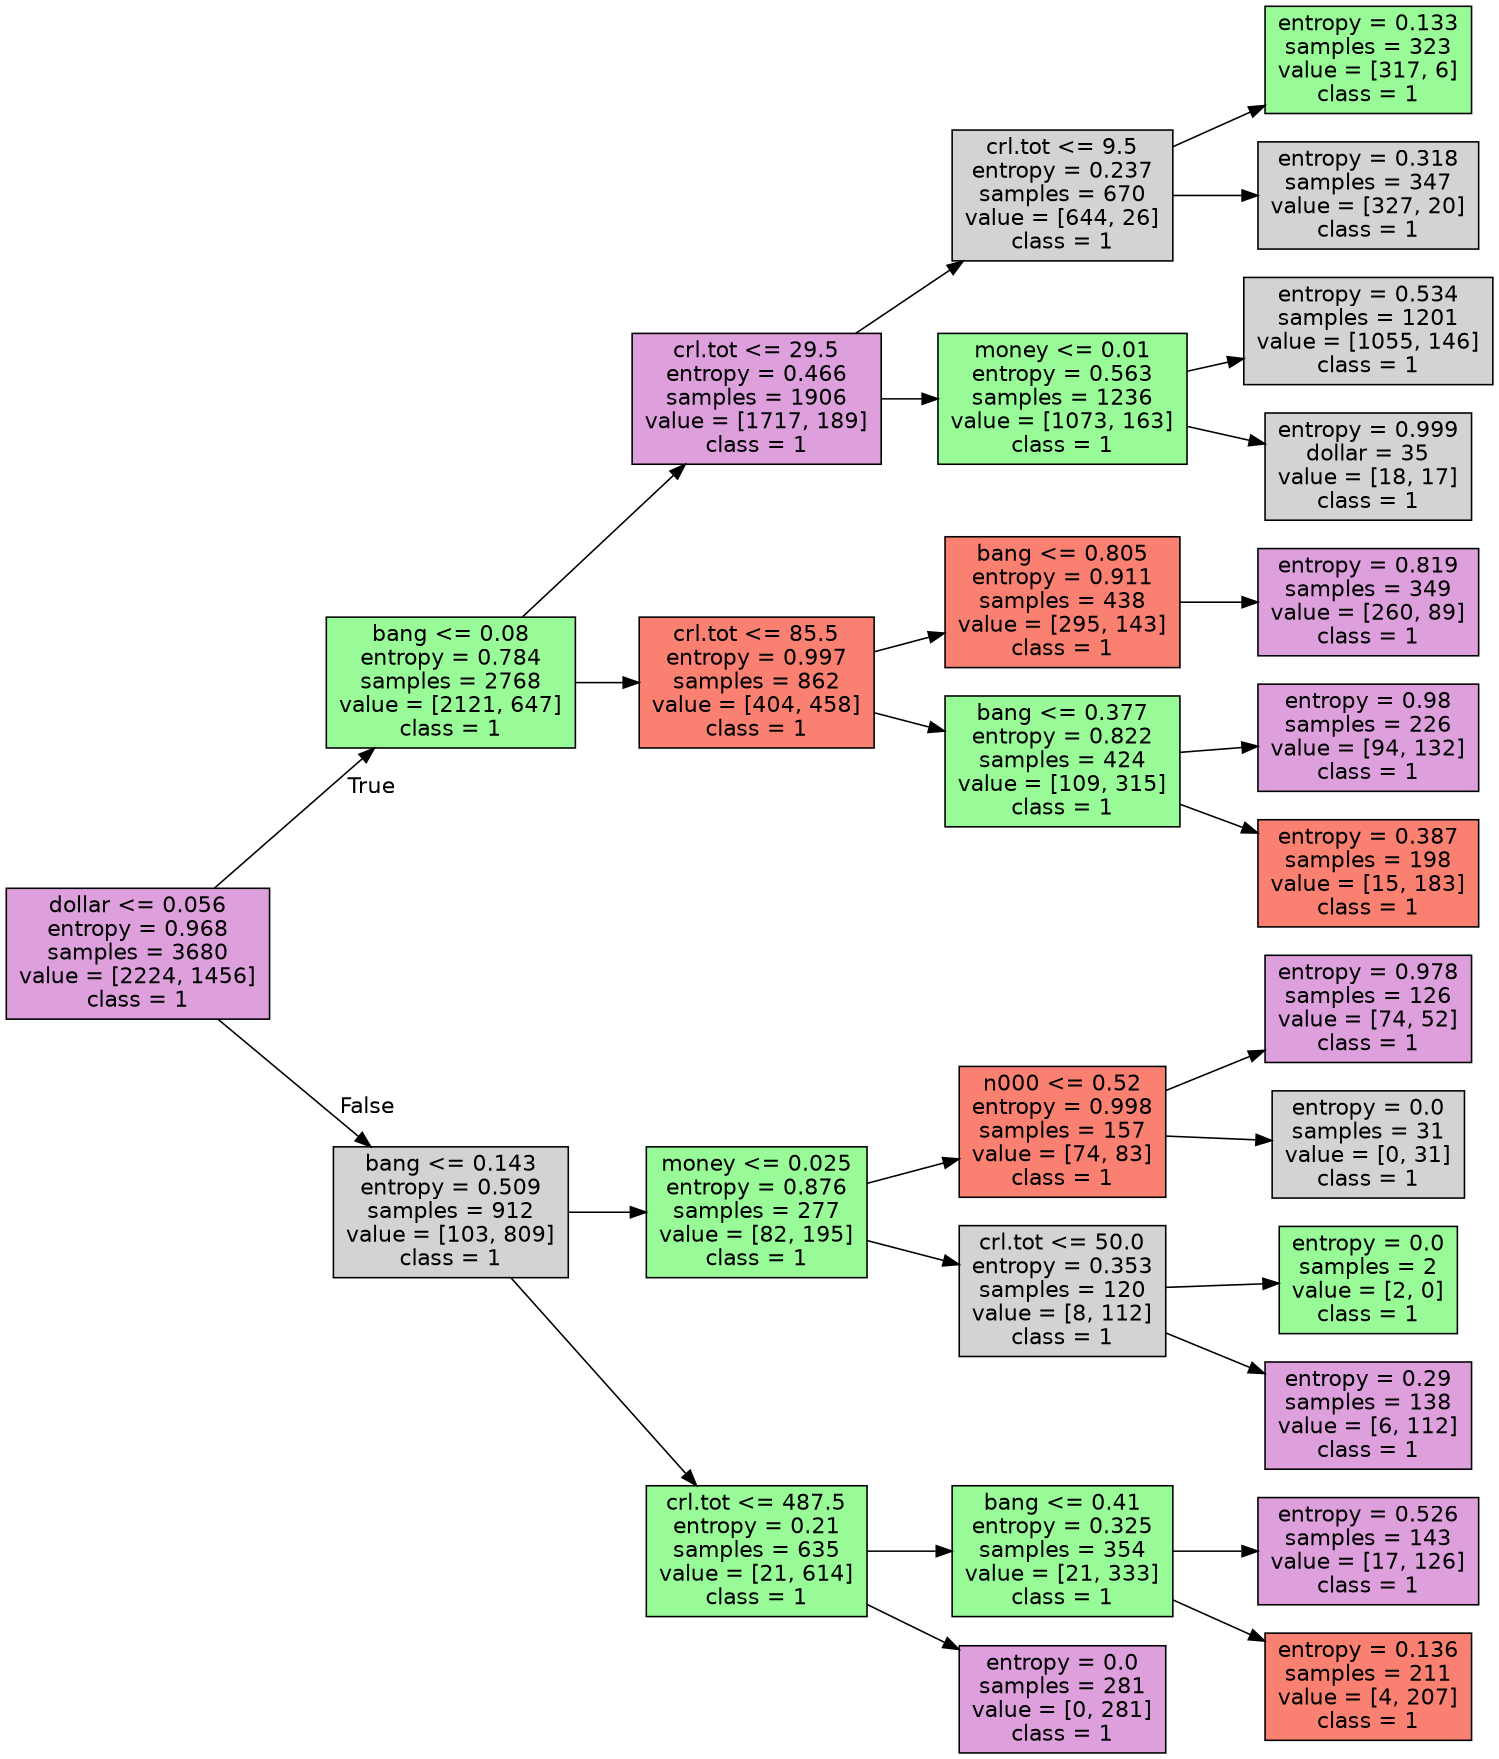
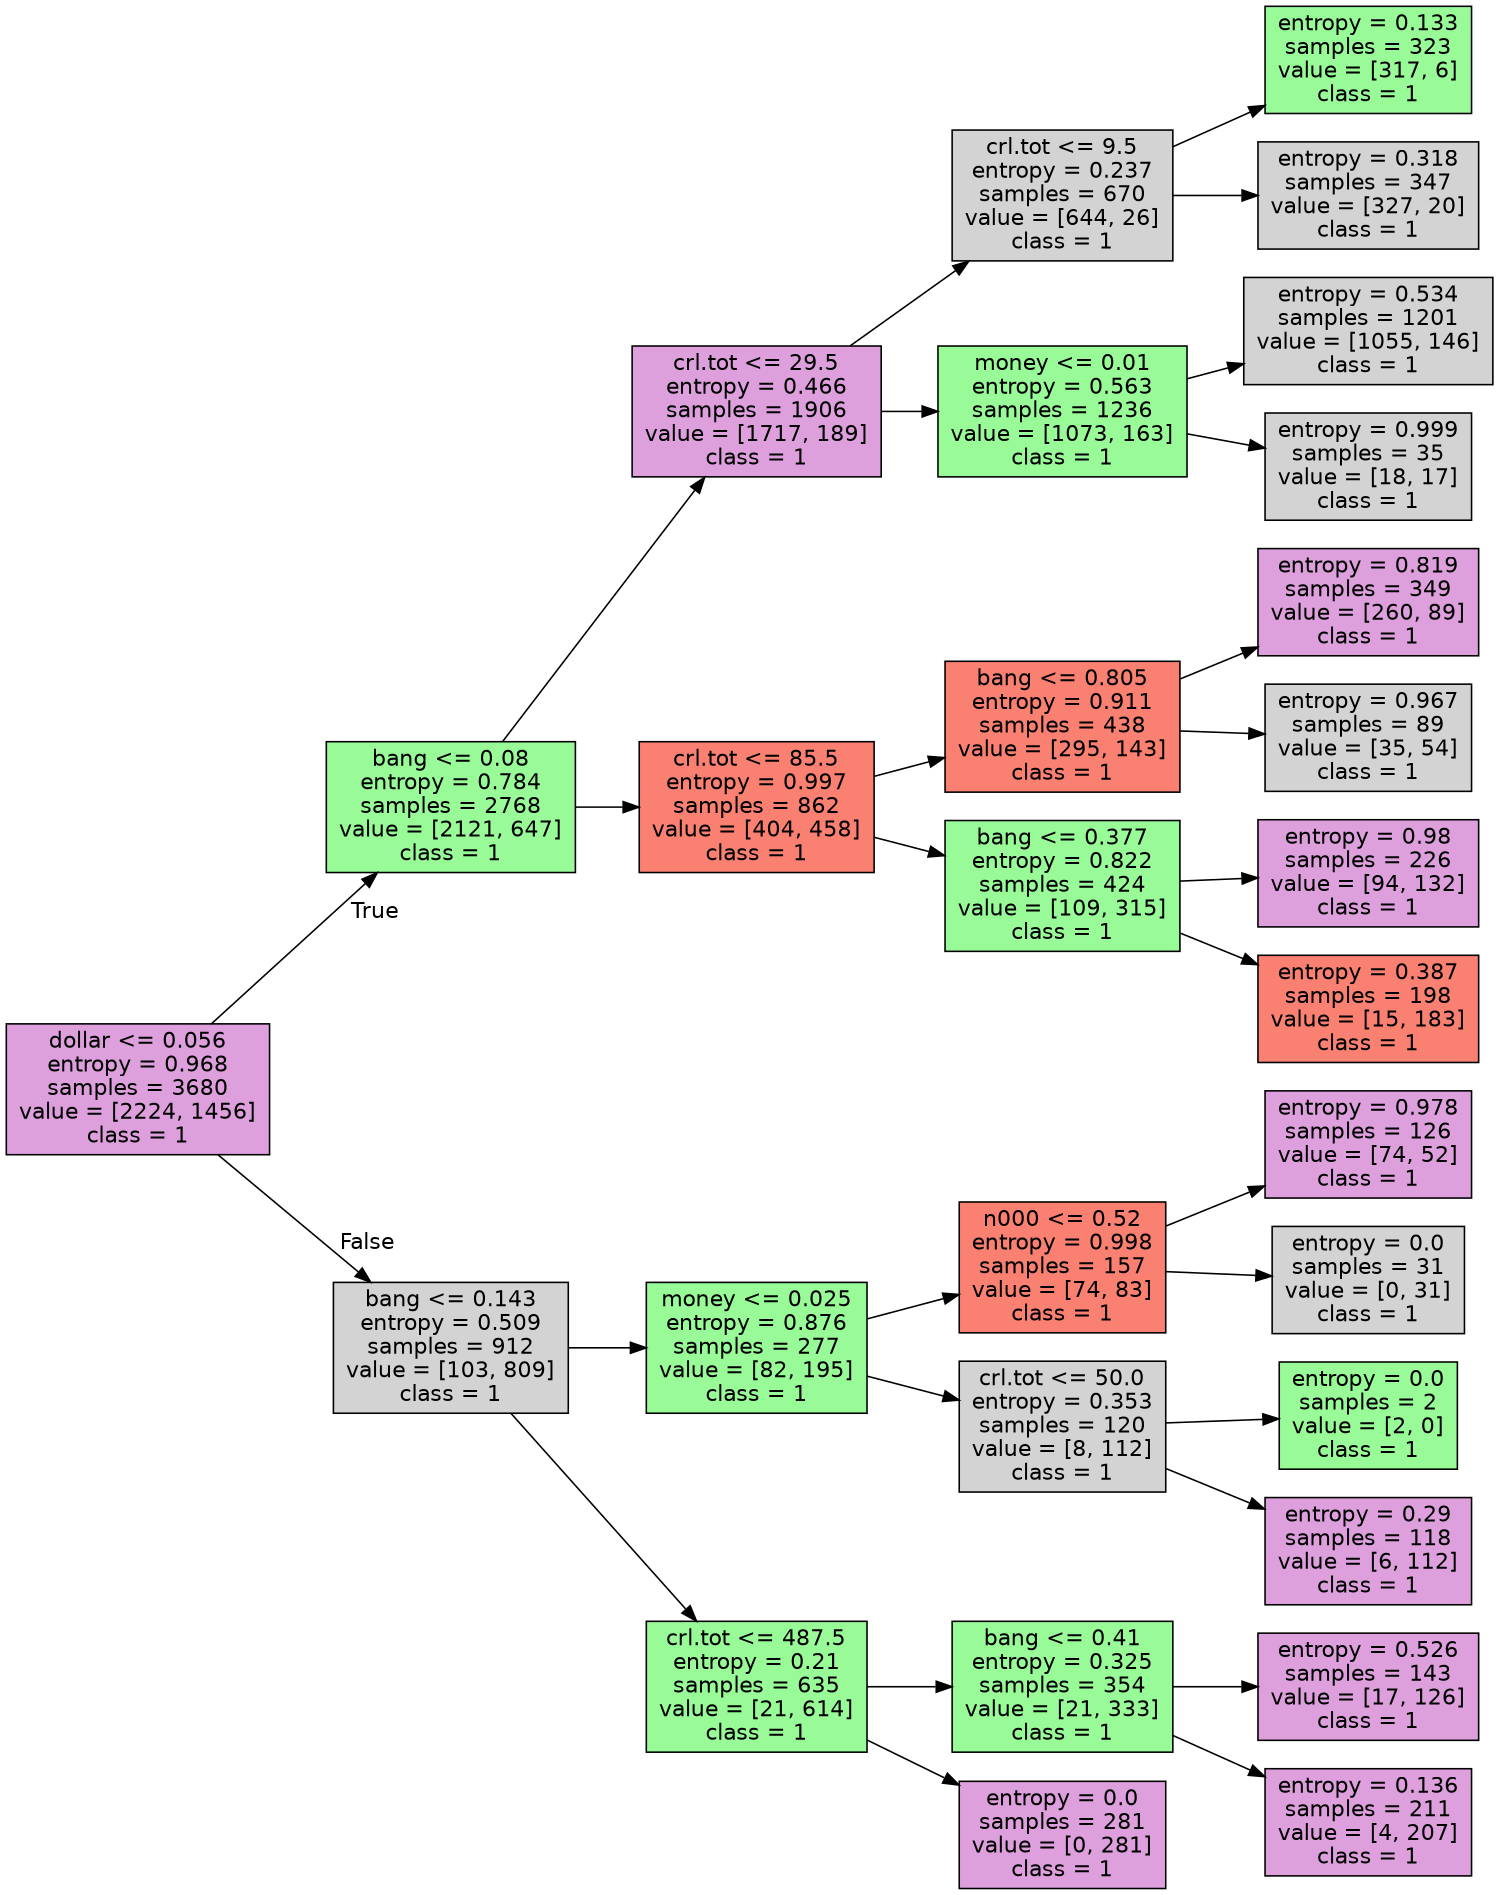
node "entropy = 0.999 dollar = 35 value = [18, 17] class = 1": label "entropy = 0.999 dollar = 35 value = [18, 17] class = 1" -> "entropy = 0.999 samples = 35 value = [18, 17] class = 1"
node "entropy = 0.967 samples = 89 value = [35, 54] class = 1": added
node "entropy = 0.29 samples = 138 value = [6, 112] class = 1": label "entropy = 0.29 samples = 138 value = [6, 112] class = 1" -> "entropy = 0.29 samples = 118 value = [6, 112] class = 1"
node "entropy = 0.136 samples = 211 value = [4, 207] class = 1": fillcolor salmon -> plum
